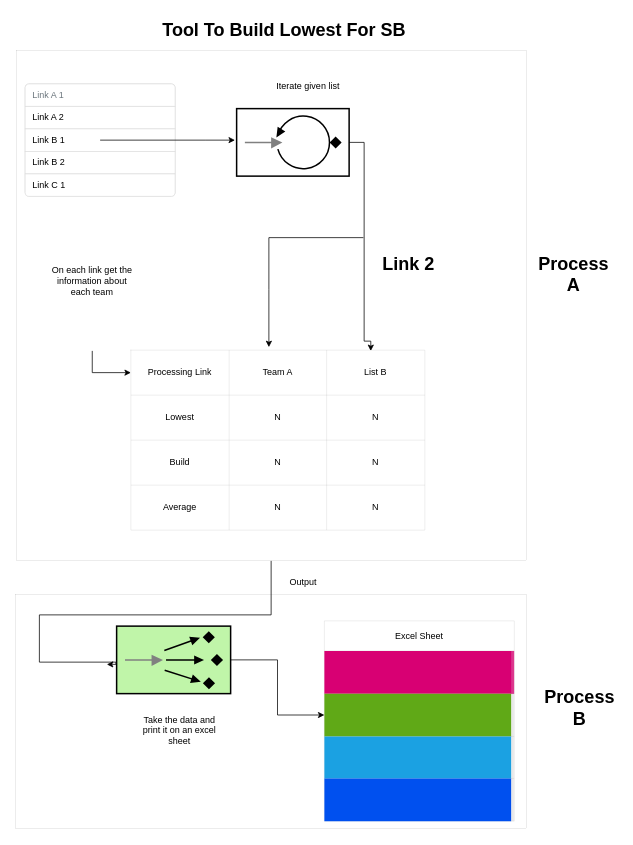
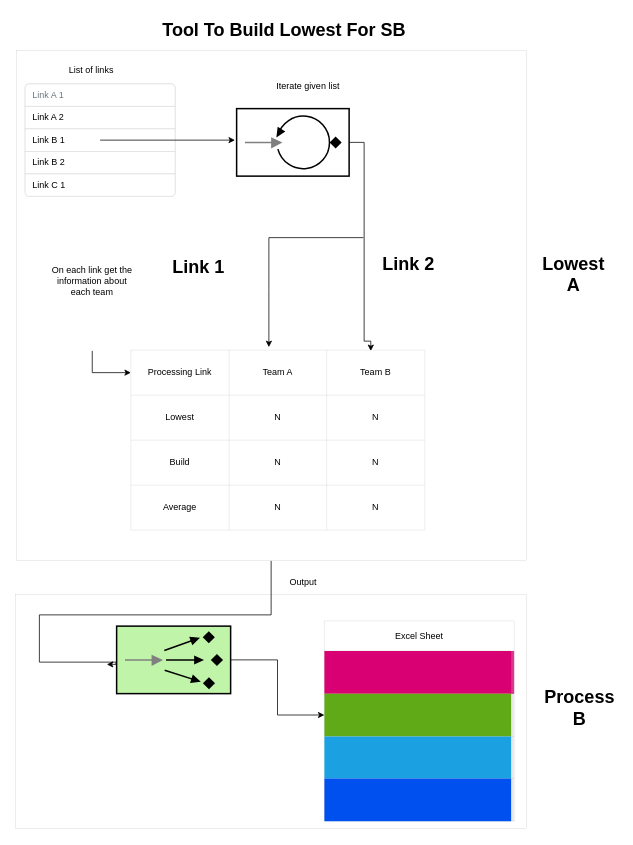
node "List of links": added
node "Link 1": added
node "Process A": label "Process A" -> "Lowest A"
node "List B": label "List B" -> "Team B"
node "Take the data and print it on an excel sheet": removed
